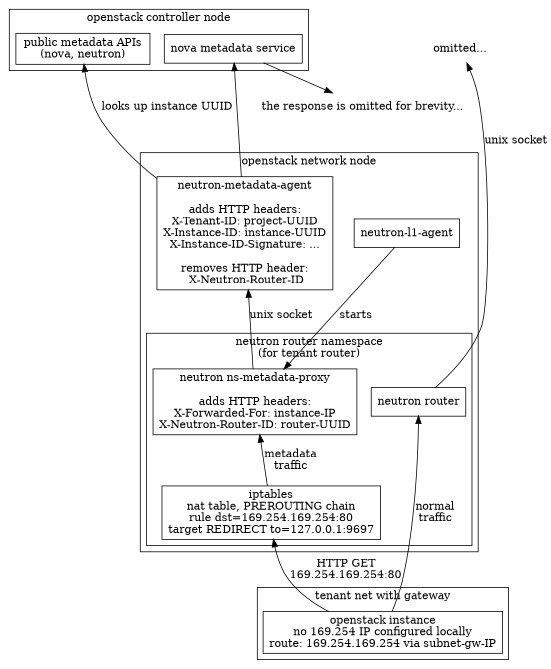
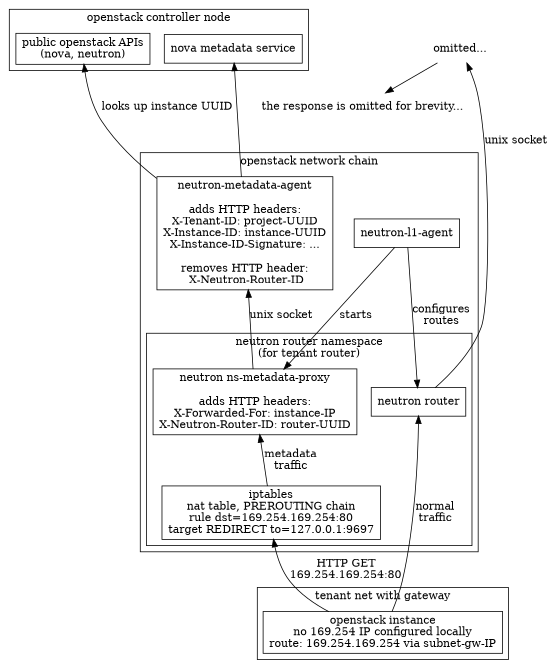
node "public metadata APIs (nova, neutron)": label "public metadata APIs (nova, neutron)" -> "public openstack APIs (nova, neutron)"
edge "nova metadata service" -> "the response is omitted for brevity...": now "omitted..." -> "the response is omitted for brevity..."
cluster "openstack network node": label "openstack network node" -> "openstack network chain"
edge "neutron-l1-agent" -> "neutron router": added, label "configures routes"
